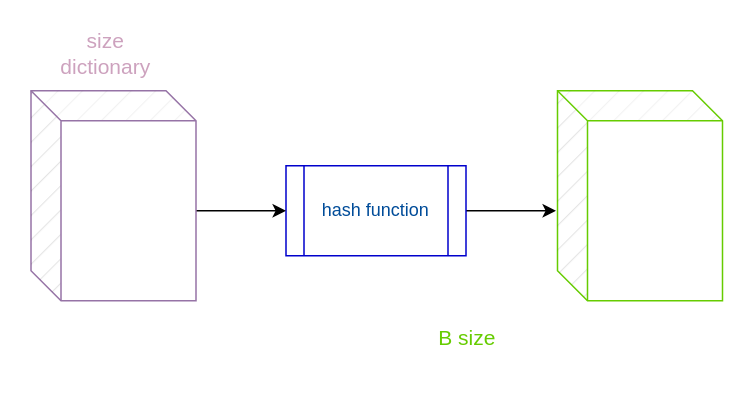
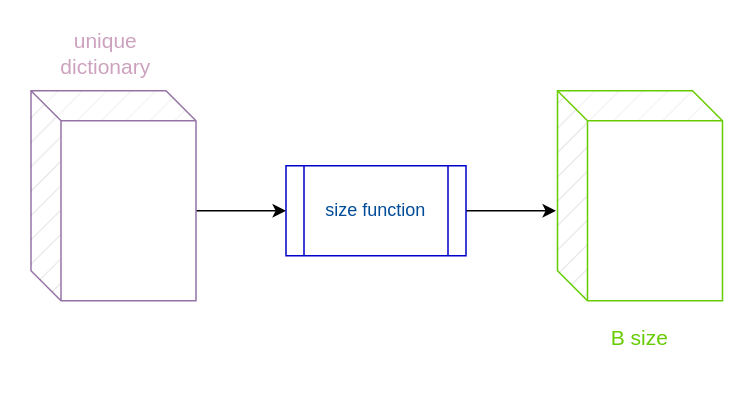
node "size dictionary": label "size dictionary" -> "unique dictionary"
node "hash function": label "hash function" -> "size function"
node "B size": moved (467, 338) -> (640, 338)
